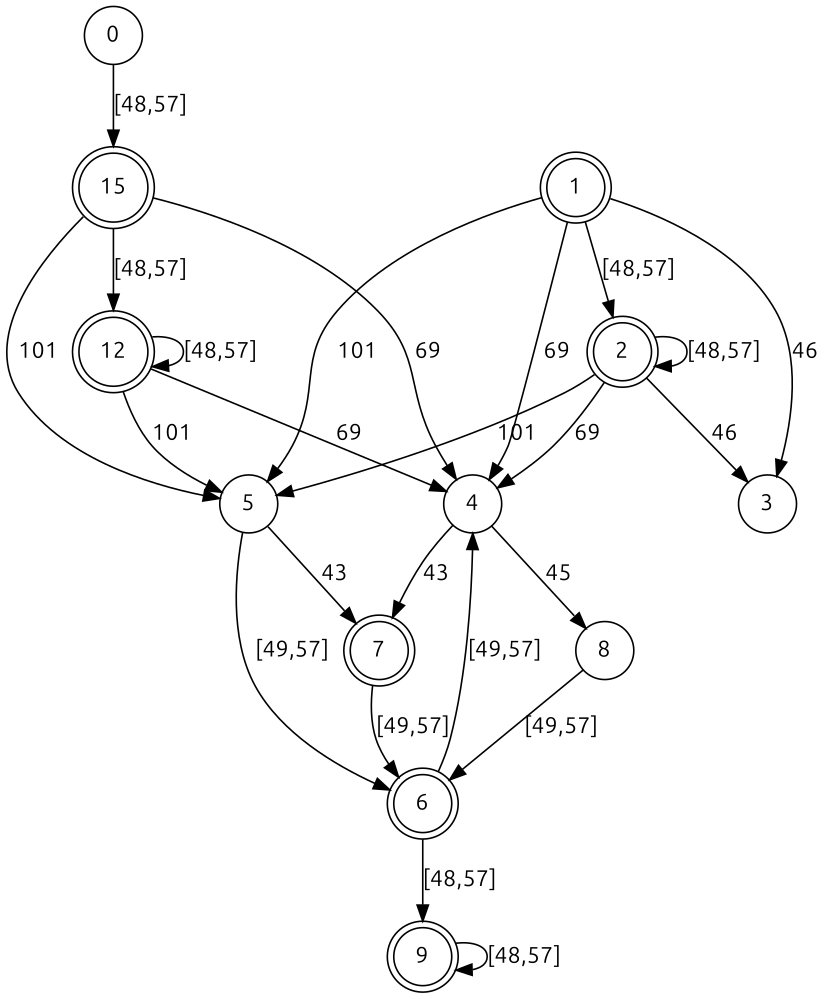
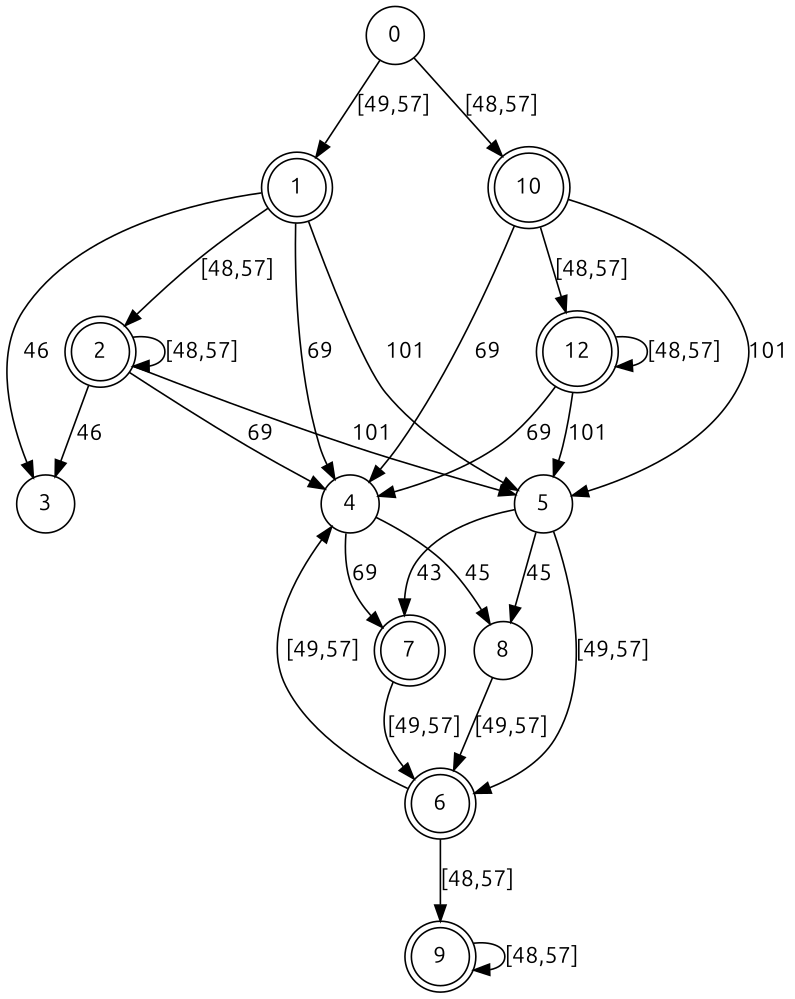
edge "0" -> "1": added, label "[49,57]"
node "15": label "15" -> "10"
edge "5" -> "8": added, label "45"
edge "4" -> "7": label "43" -> "69"
